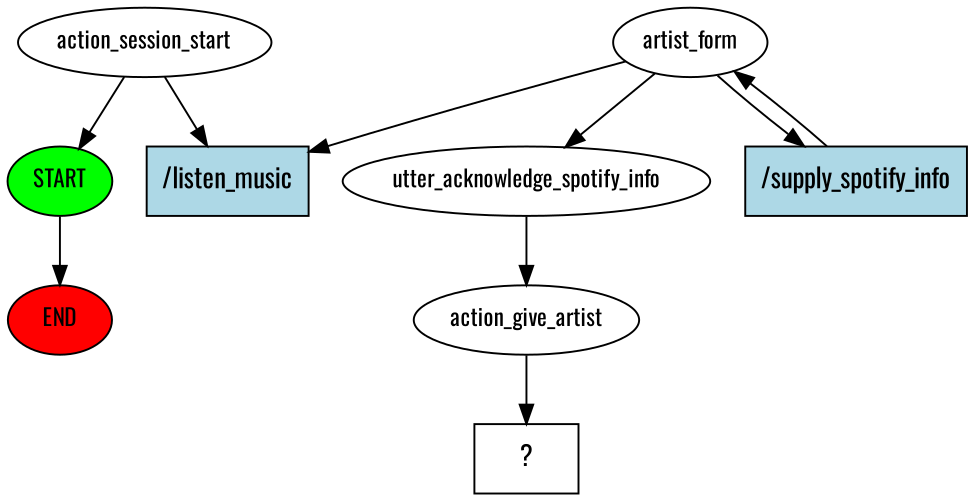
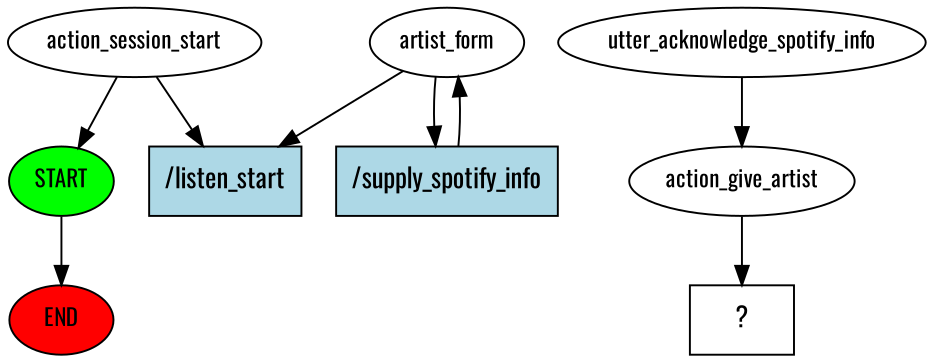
edge "artist_form" -> "utter_acknowledge_spotify_info": removed
node "/listen_music": label "/listen_music" -> "/listen_start"
